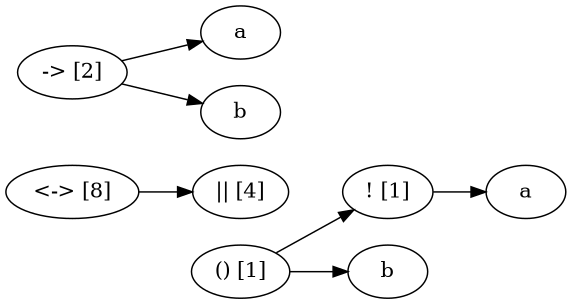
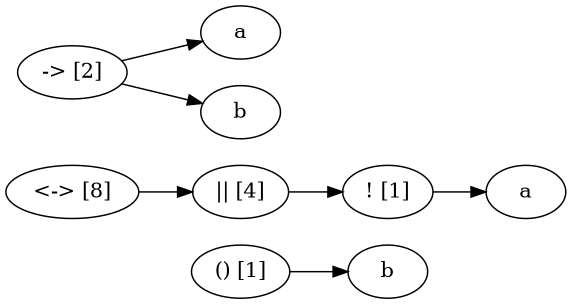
edge "() [1]" -> "! [1]": now "|| [4]" -> "! [1]"
